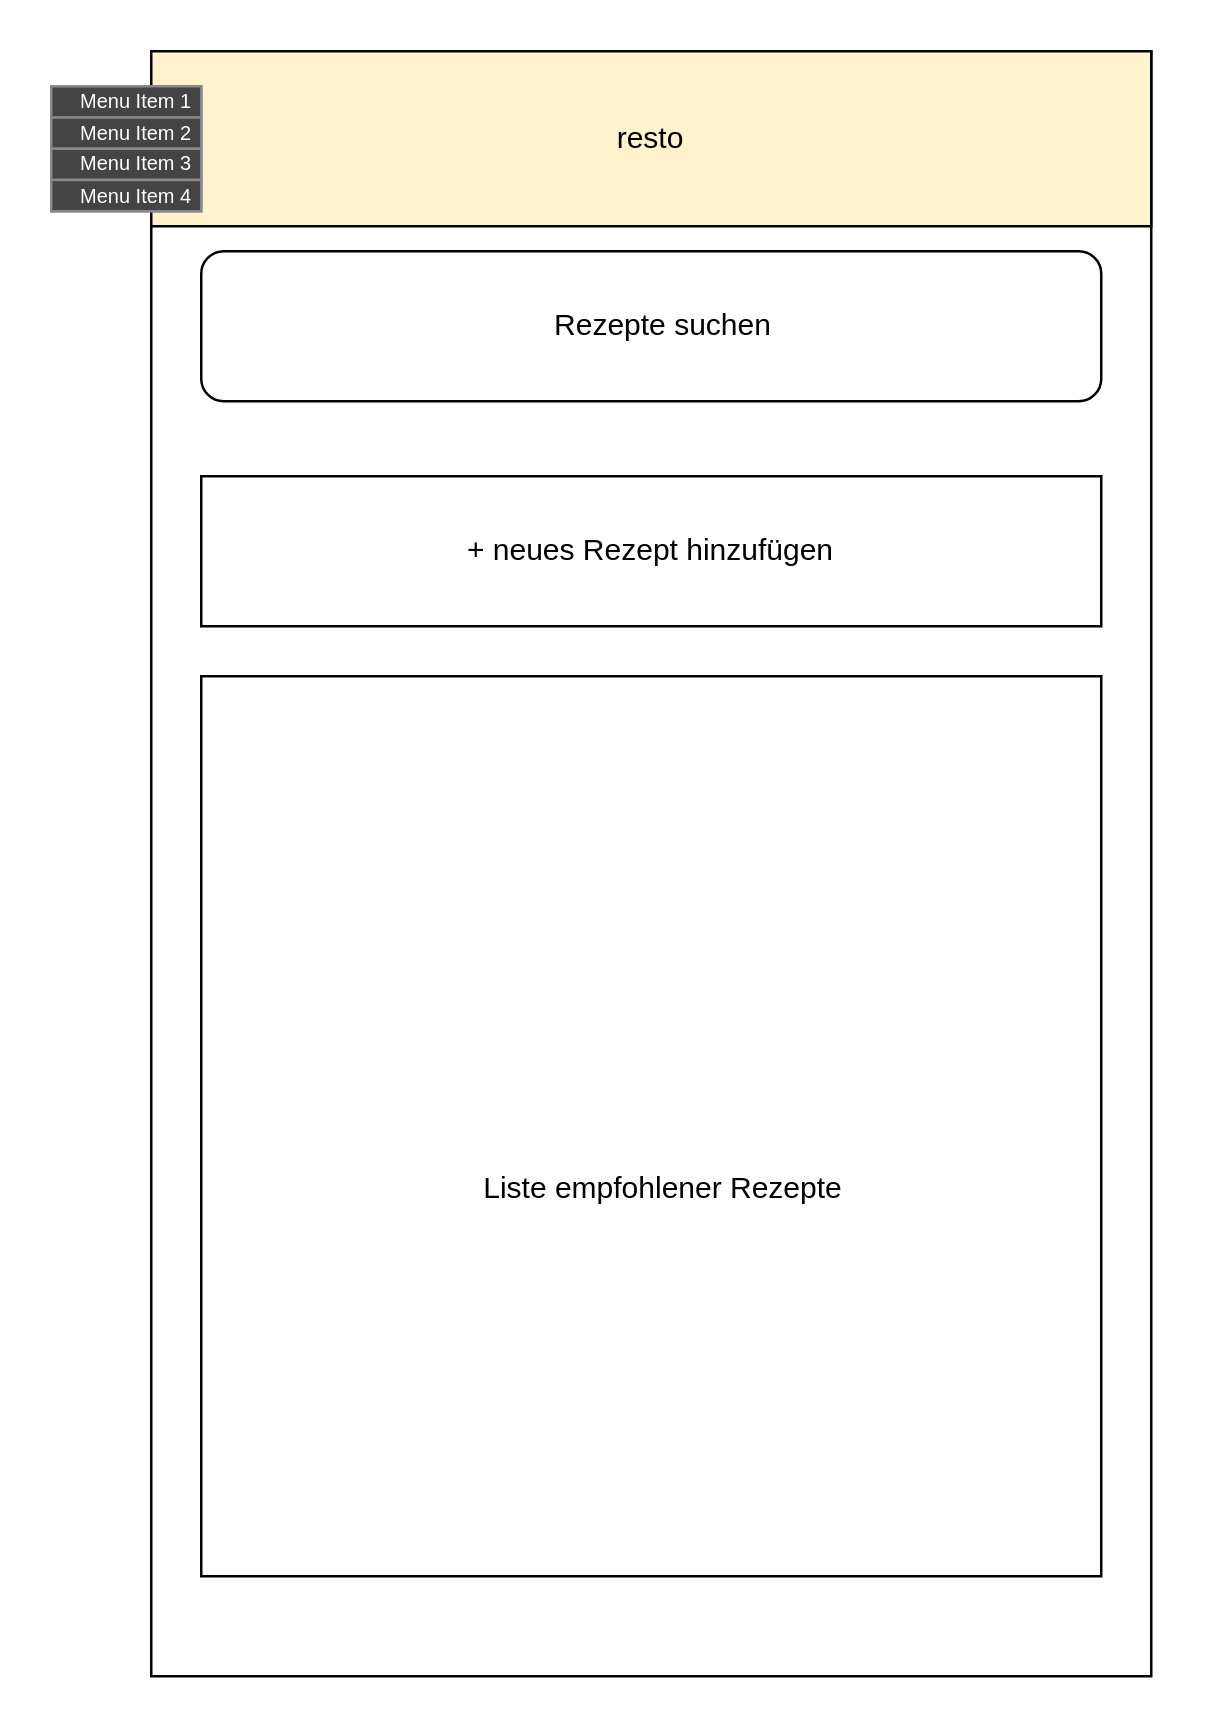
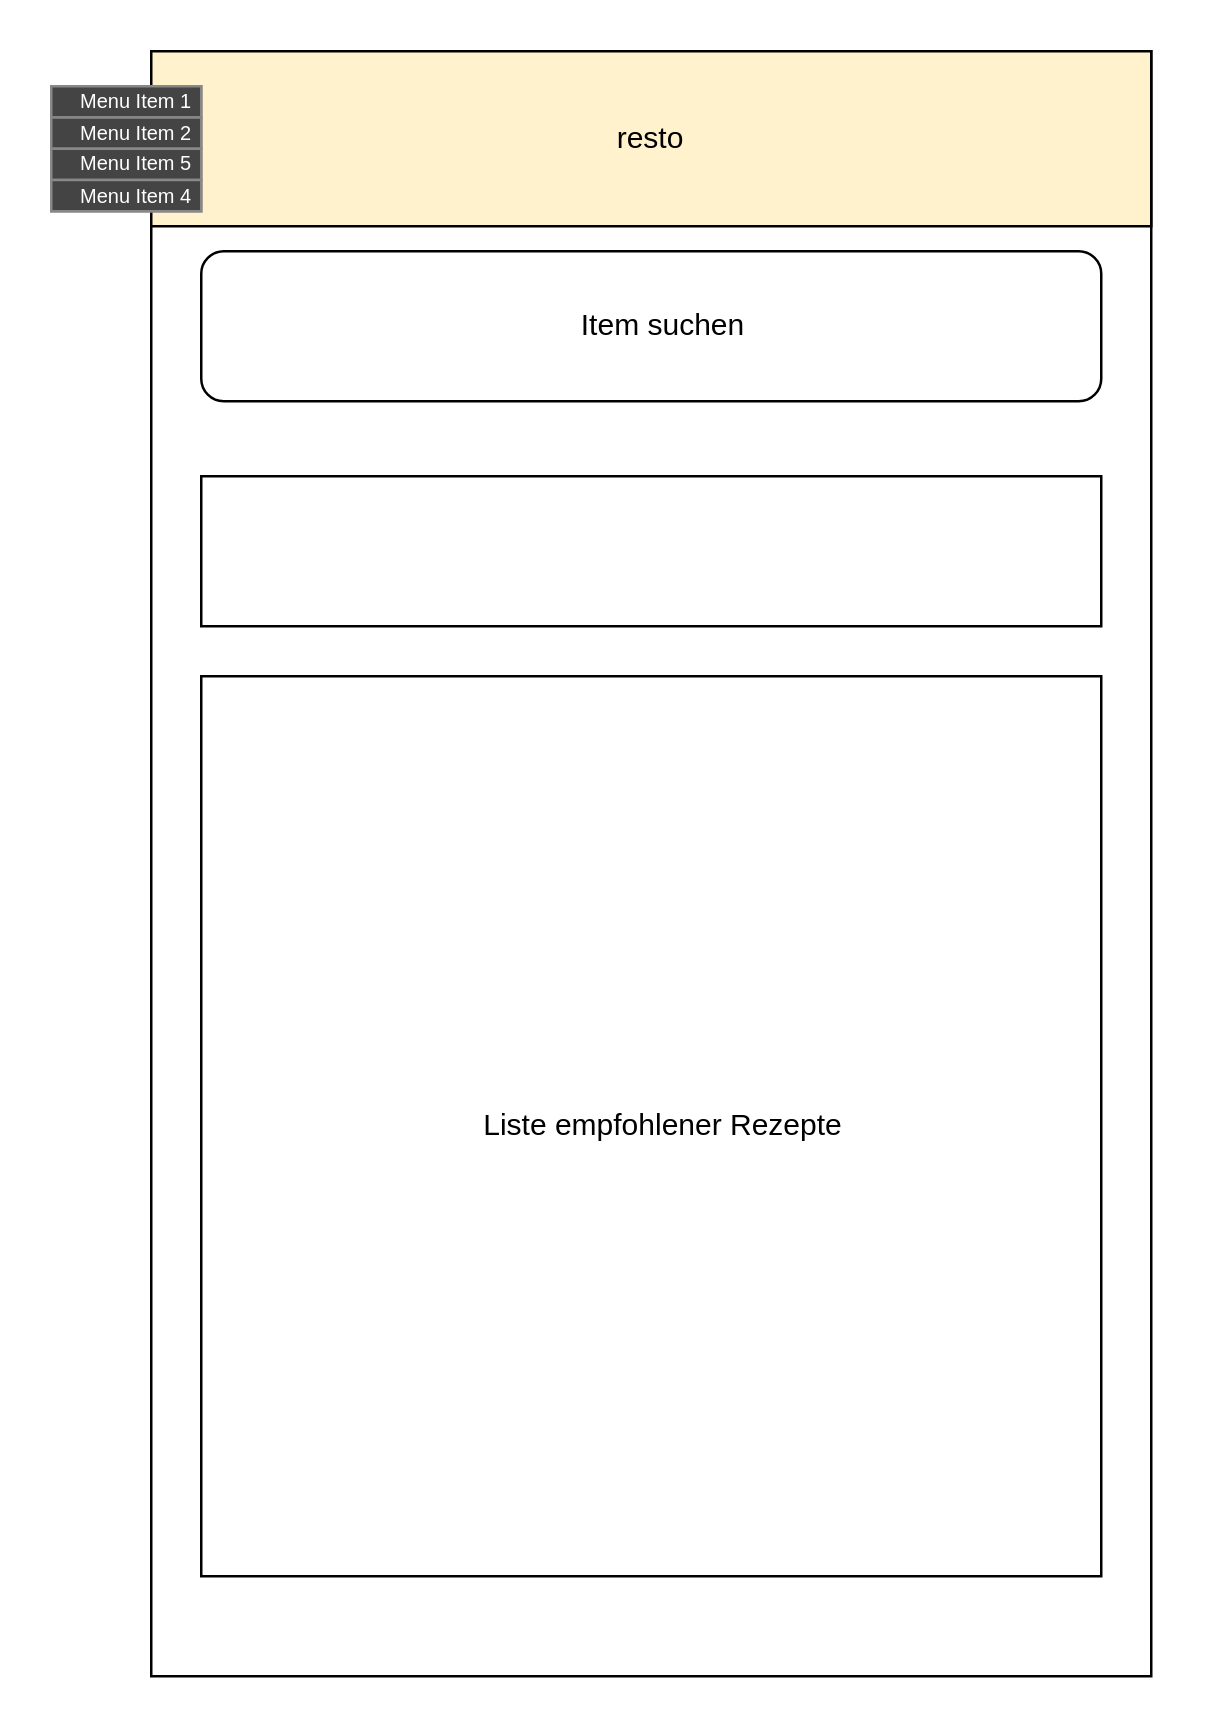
node "Menu Item 3": label "Menu Item 3" -> "Menu Item 5"
node "Rezepte suchen": label "Rezepte suchen" -> "Item suchen"
node "+ neues Rezept hinzufügen": removed
node "Liste empfohlener Rezepte": moved (664, 1189) -> (664, 1126)
